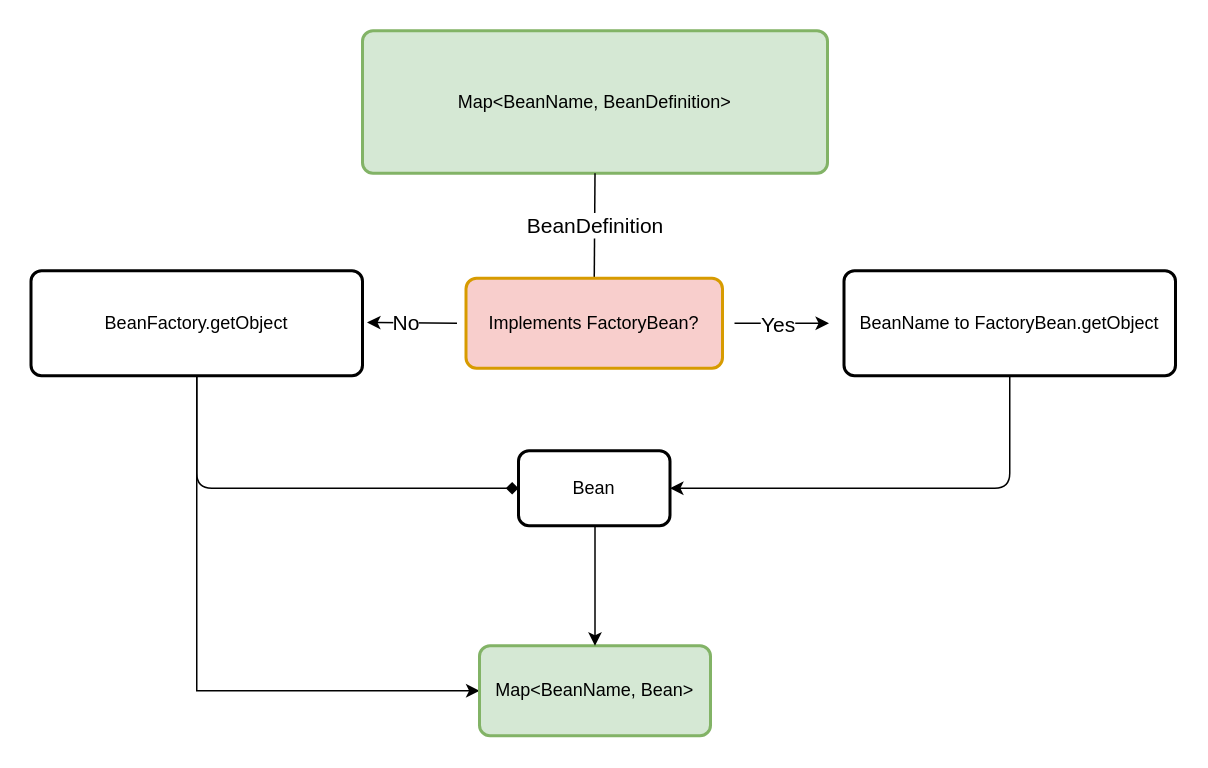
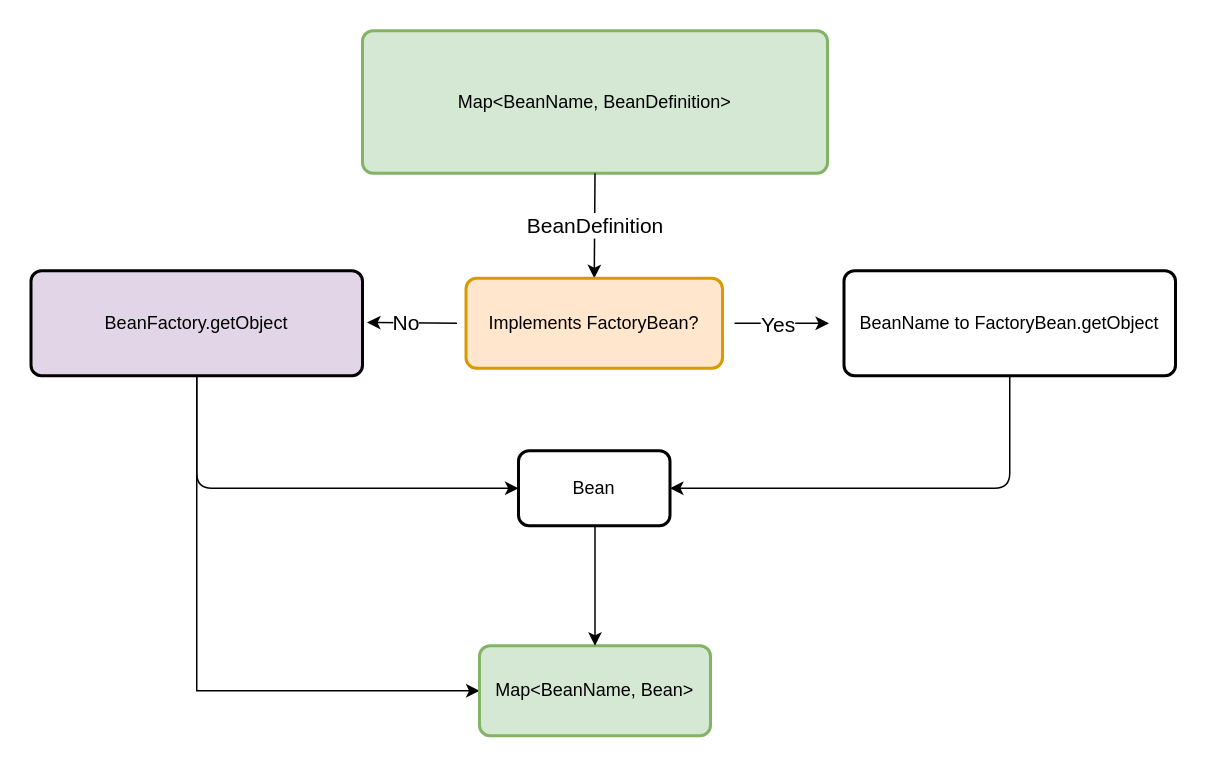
edge "Map<BeanName, BeanDefinition>" -- "Implements FactoryBean?": arrowhead none -> classic
node "BeanFactory.getObject": fillcolor #ffffff -> #e1d5e7
node "Implements FactoryBean?": fillcolor #f8cecc -> #ffe6cc
edge "BeanFactory.getObject" -> "Bean": arrowhead diamond -> classic
